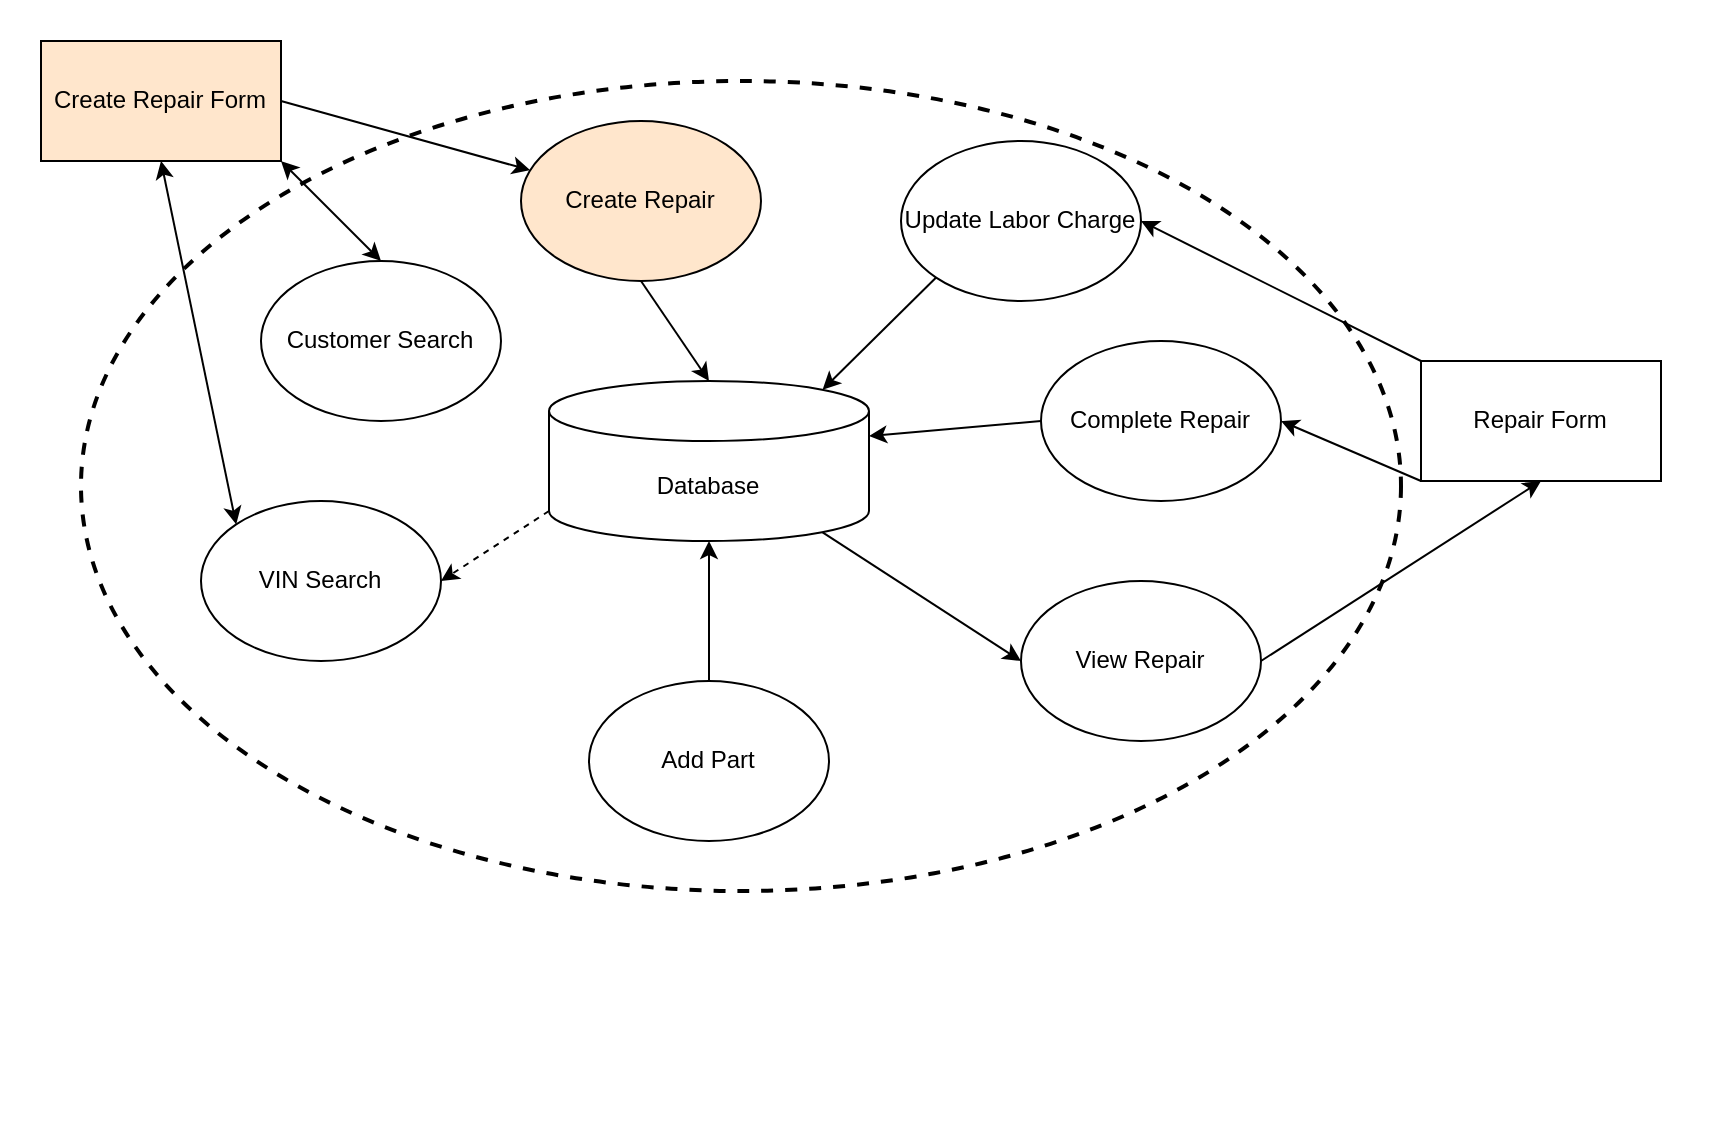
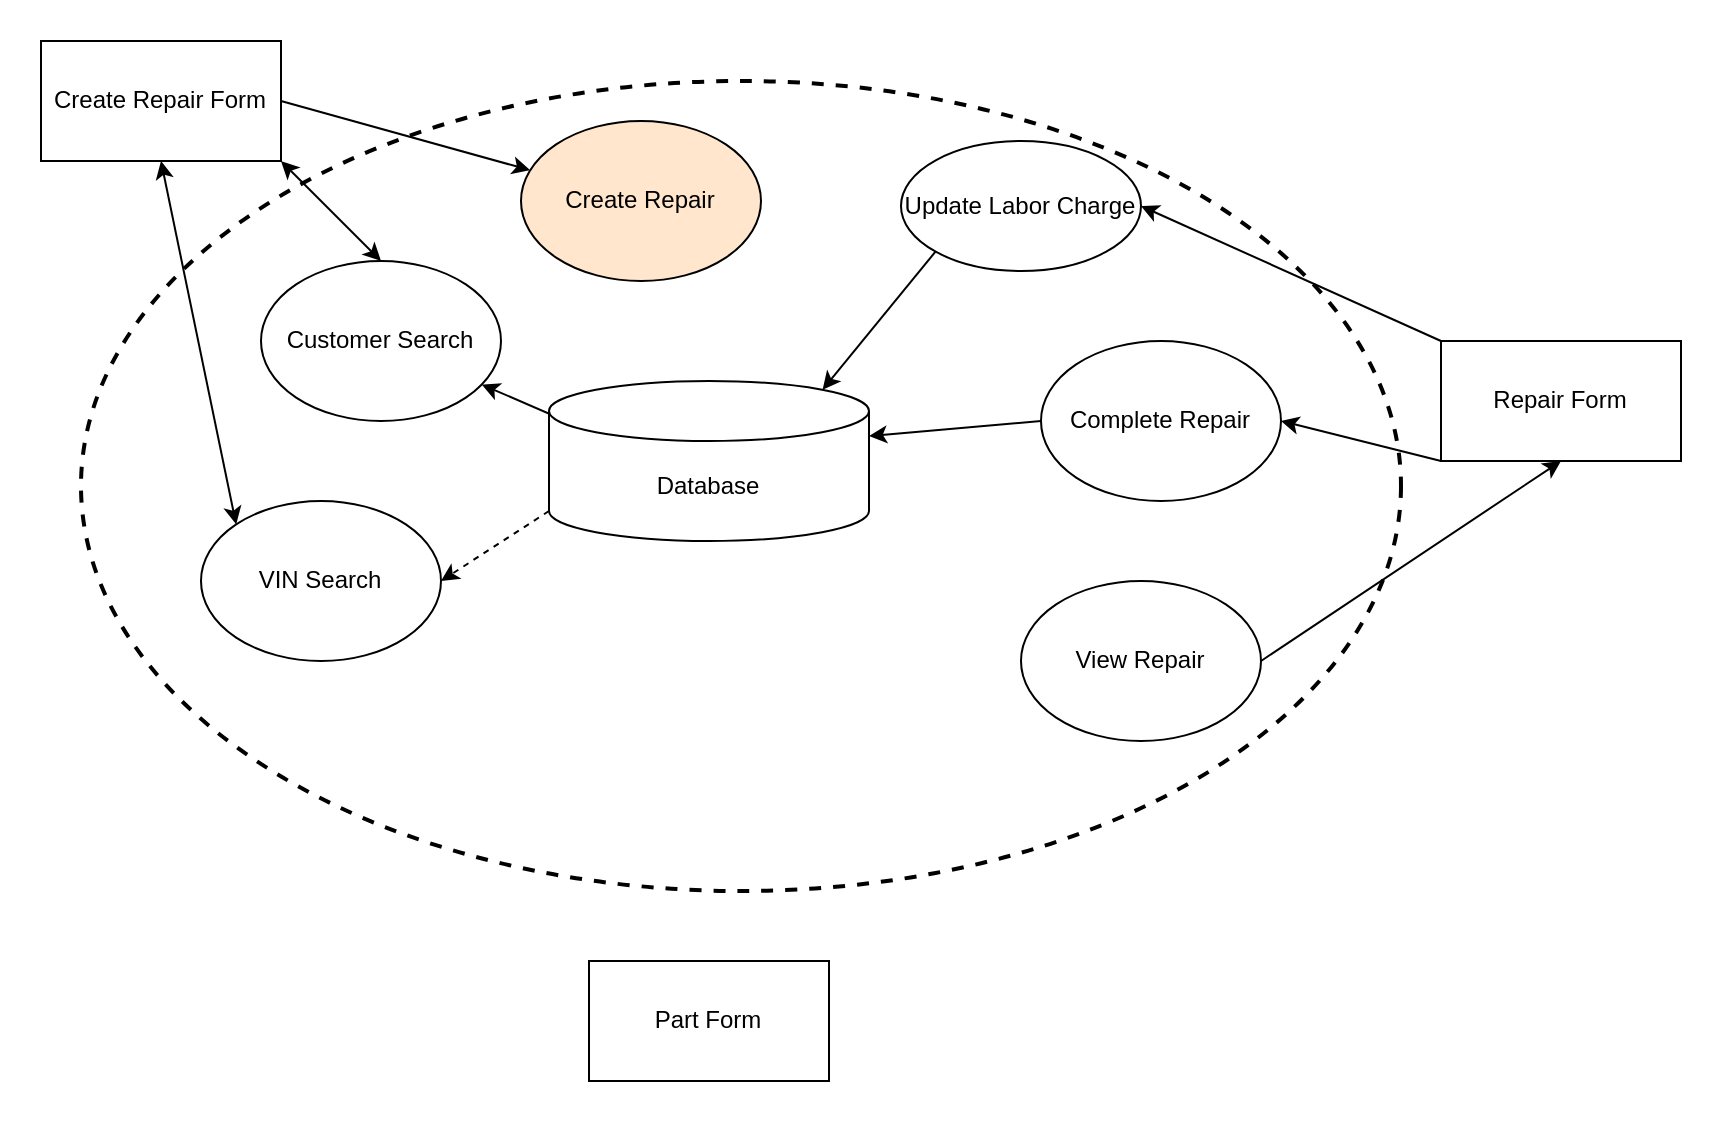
node "Create Repair Form": fillcolor #ffe6cc -> #ffffff
node "Update Labor Charge": size 240x160 -> 240x130
edge "Create Repair" -> "Database": removed
node "Repair Form": moved (1541, 421) -> (1561, 401)
edge "Database" -> "View Repair": now "Database" -> "Customer Search"
edge "Add Part" -> "Database": removed
node "Add Part": removed
node "Part Form": added
